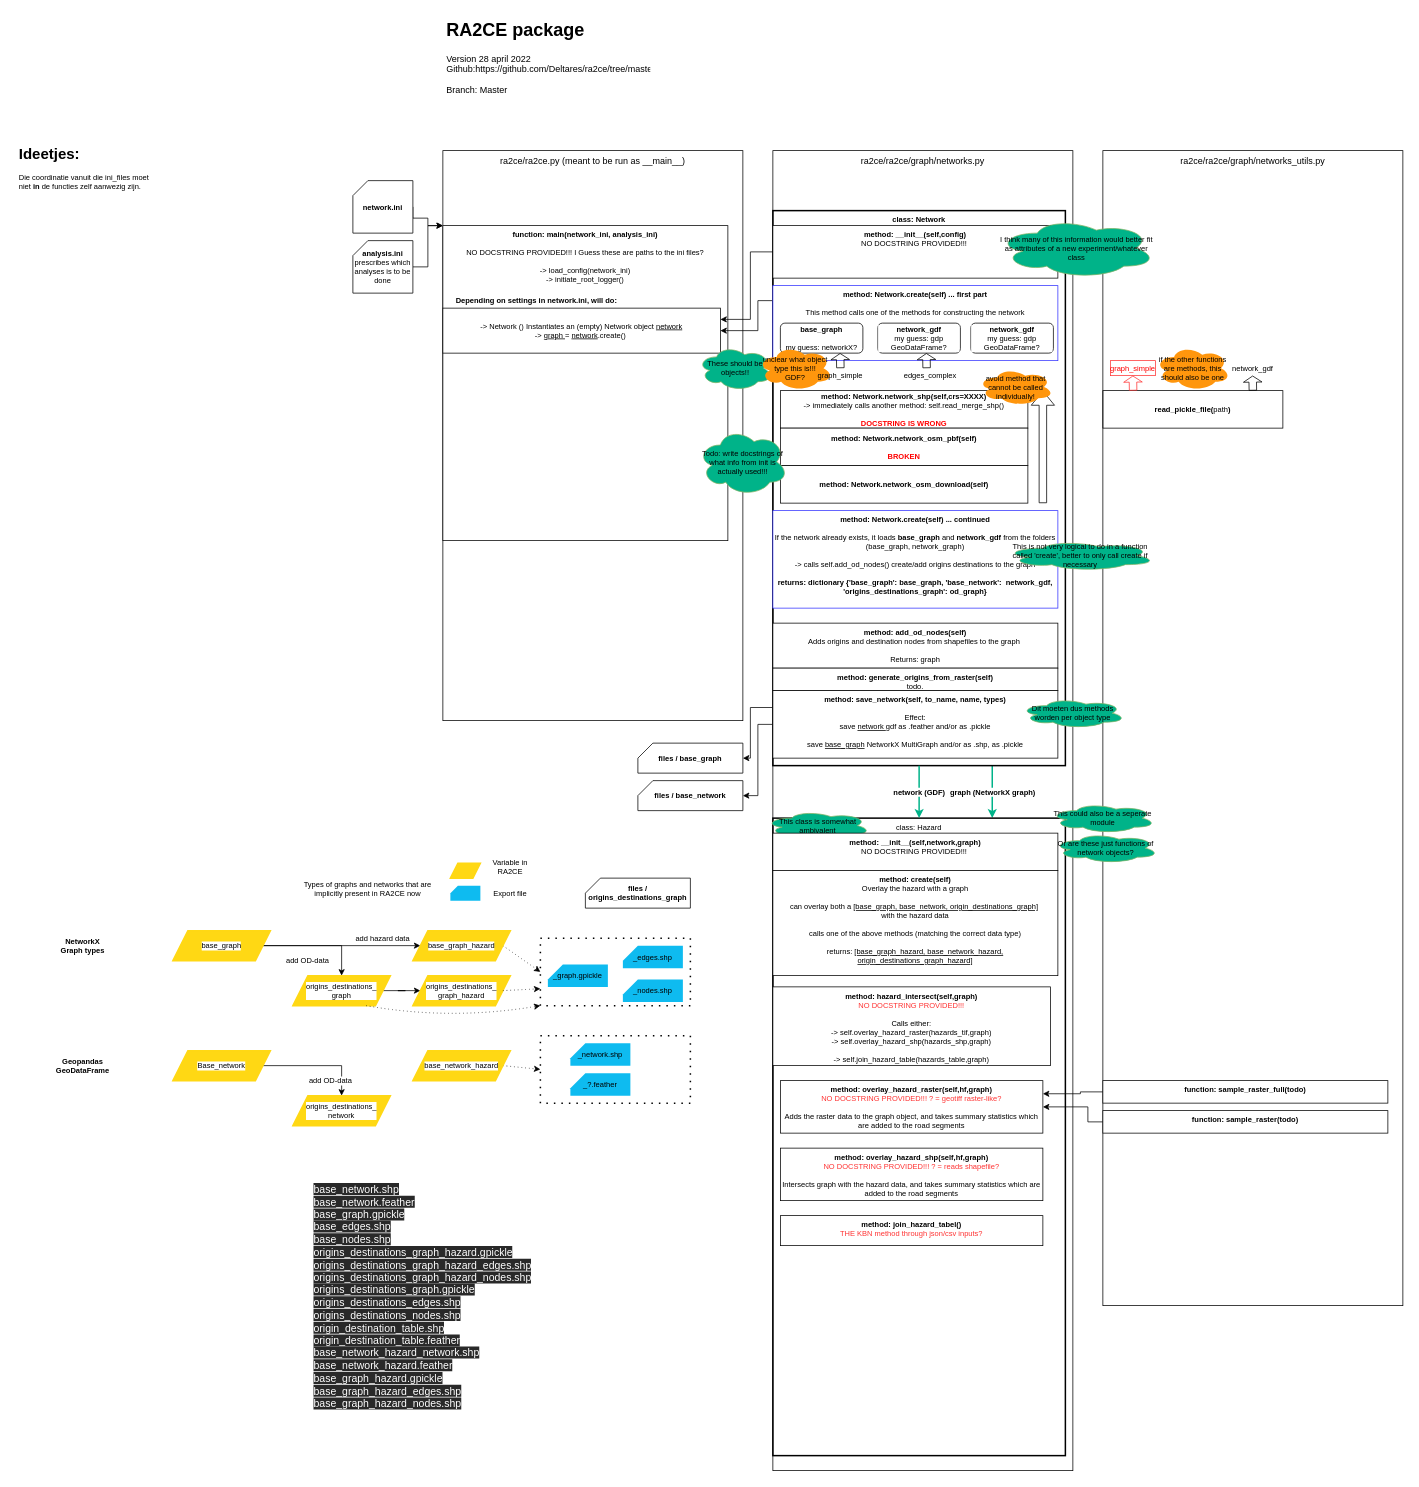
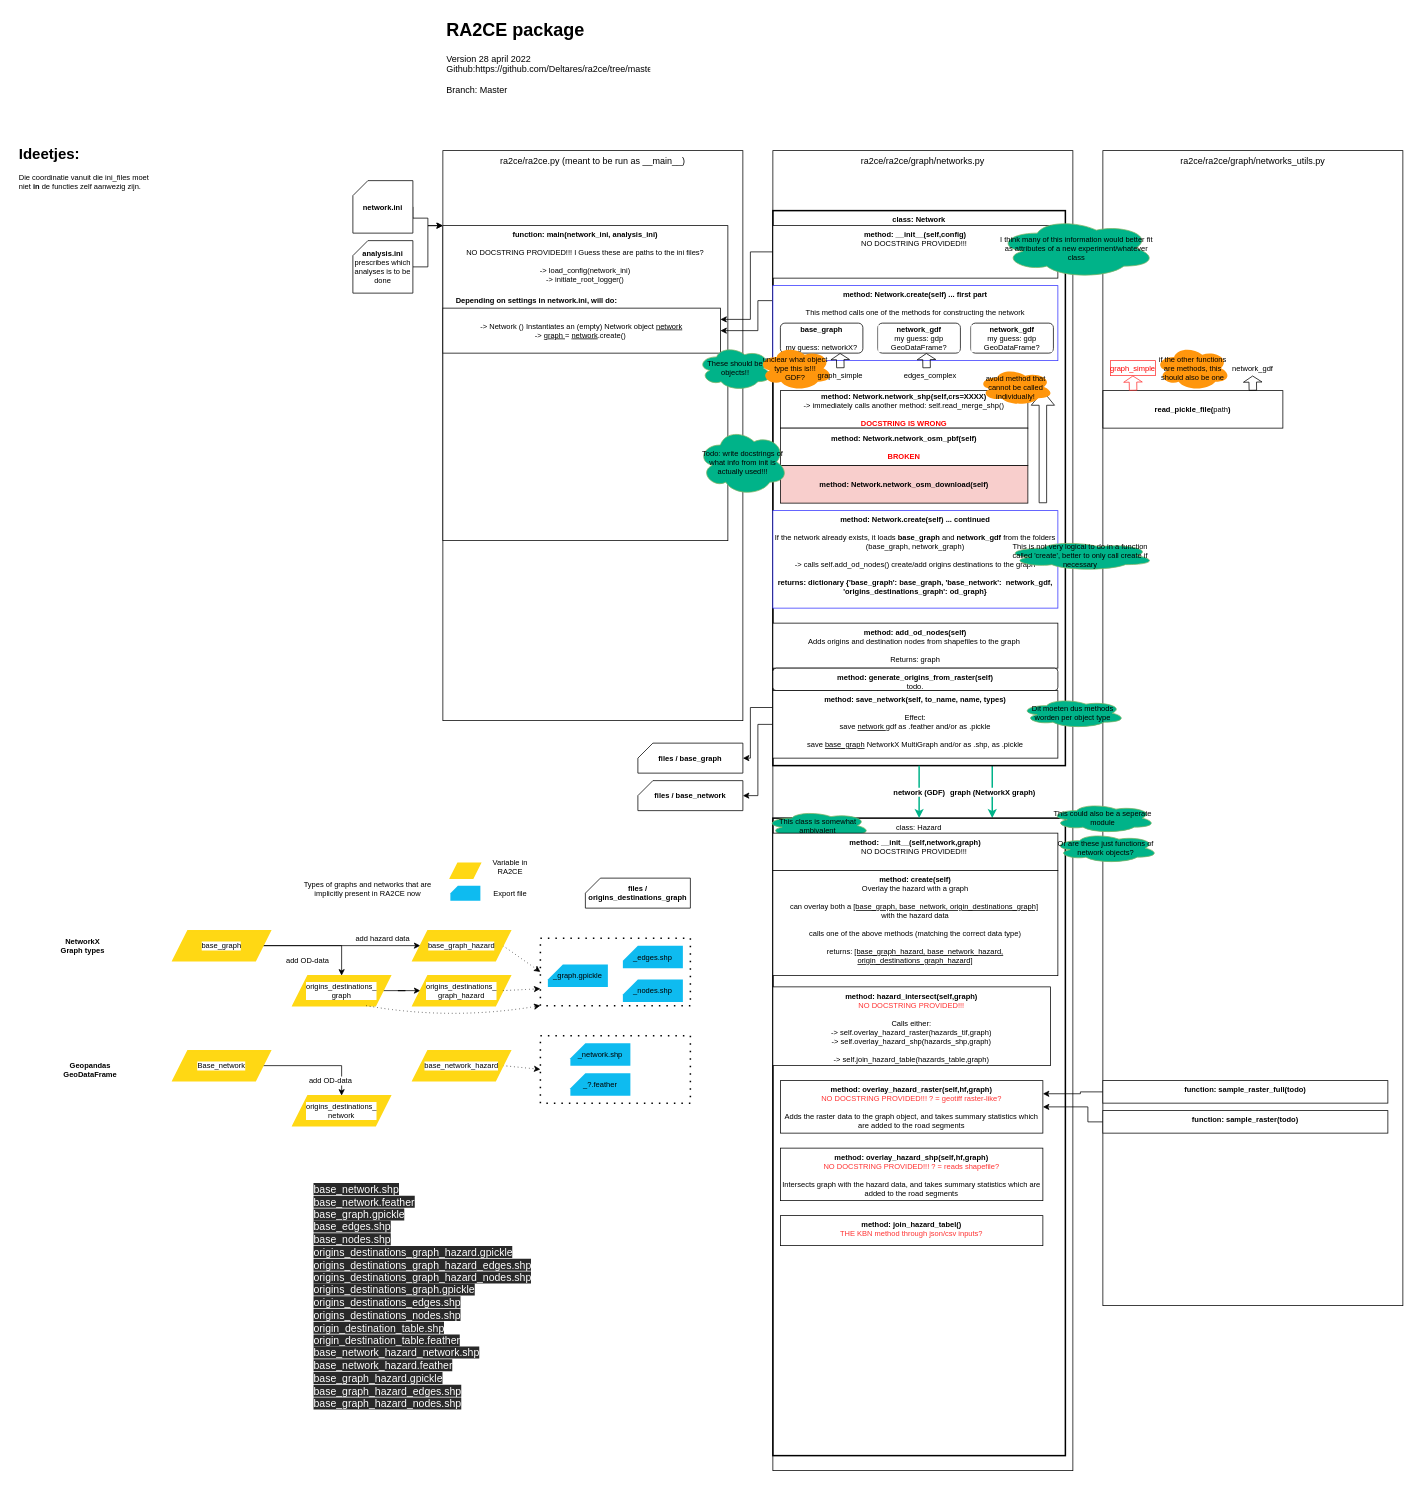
node "method: Network.network_osm_download(self)": fillcolor #ffffff -> #f8cecc
node "method: generate_origins_from_raster(self) todo.": shape rectangle -> rounded rectangle
node "Geopandas GeoDataFrame": moved (83, 1065) -> (90, 1069)
